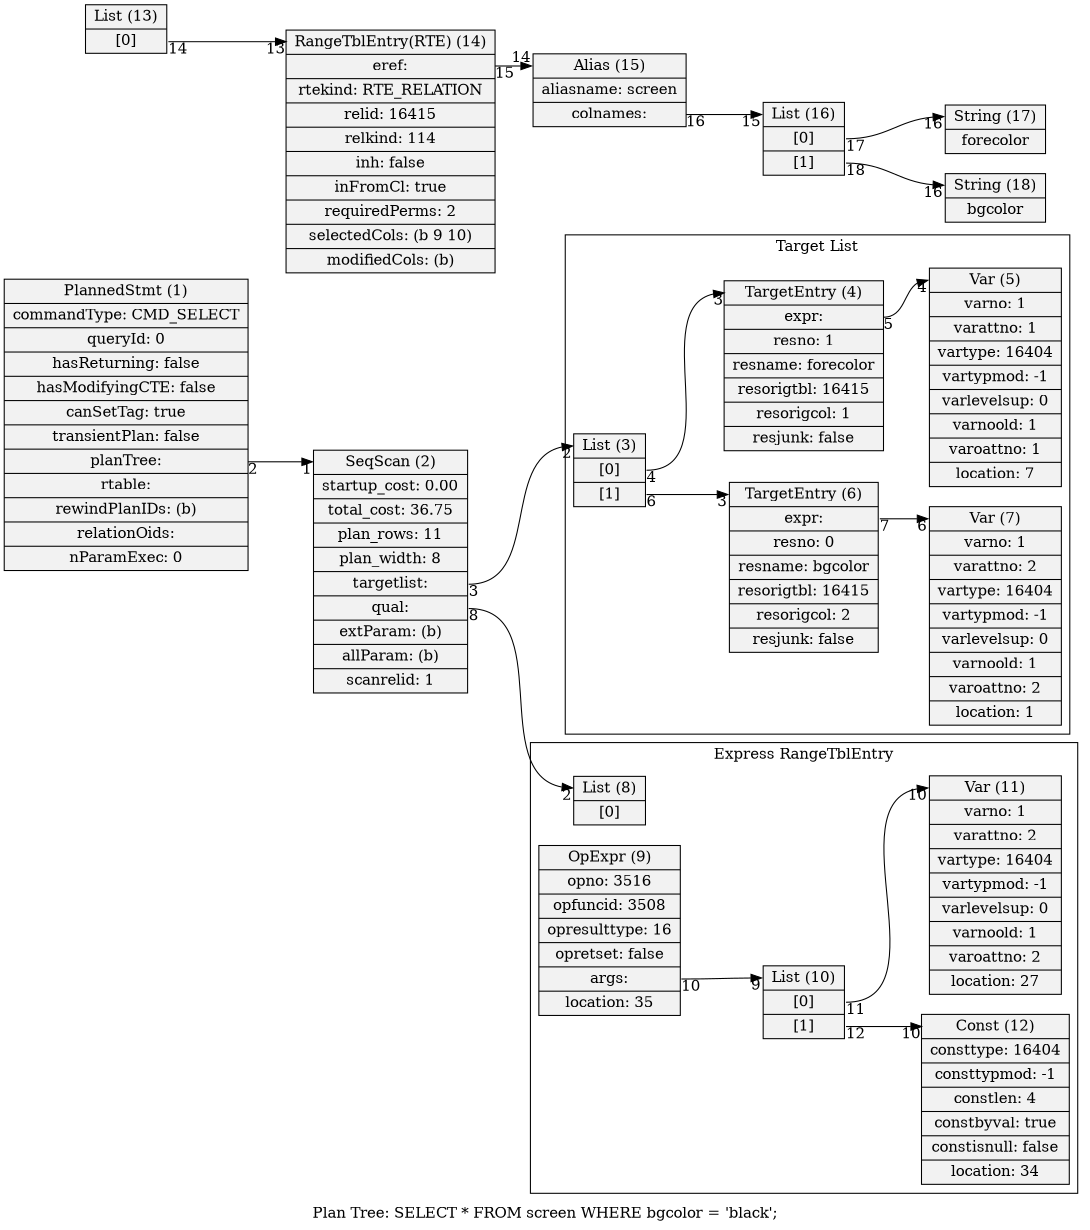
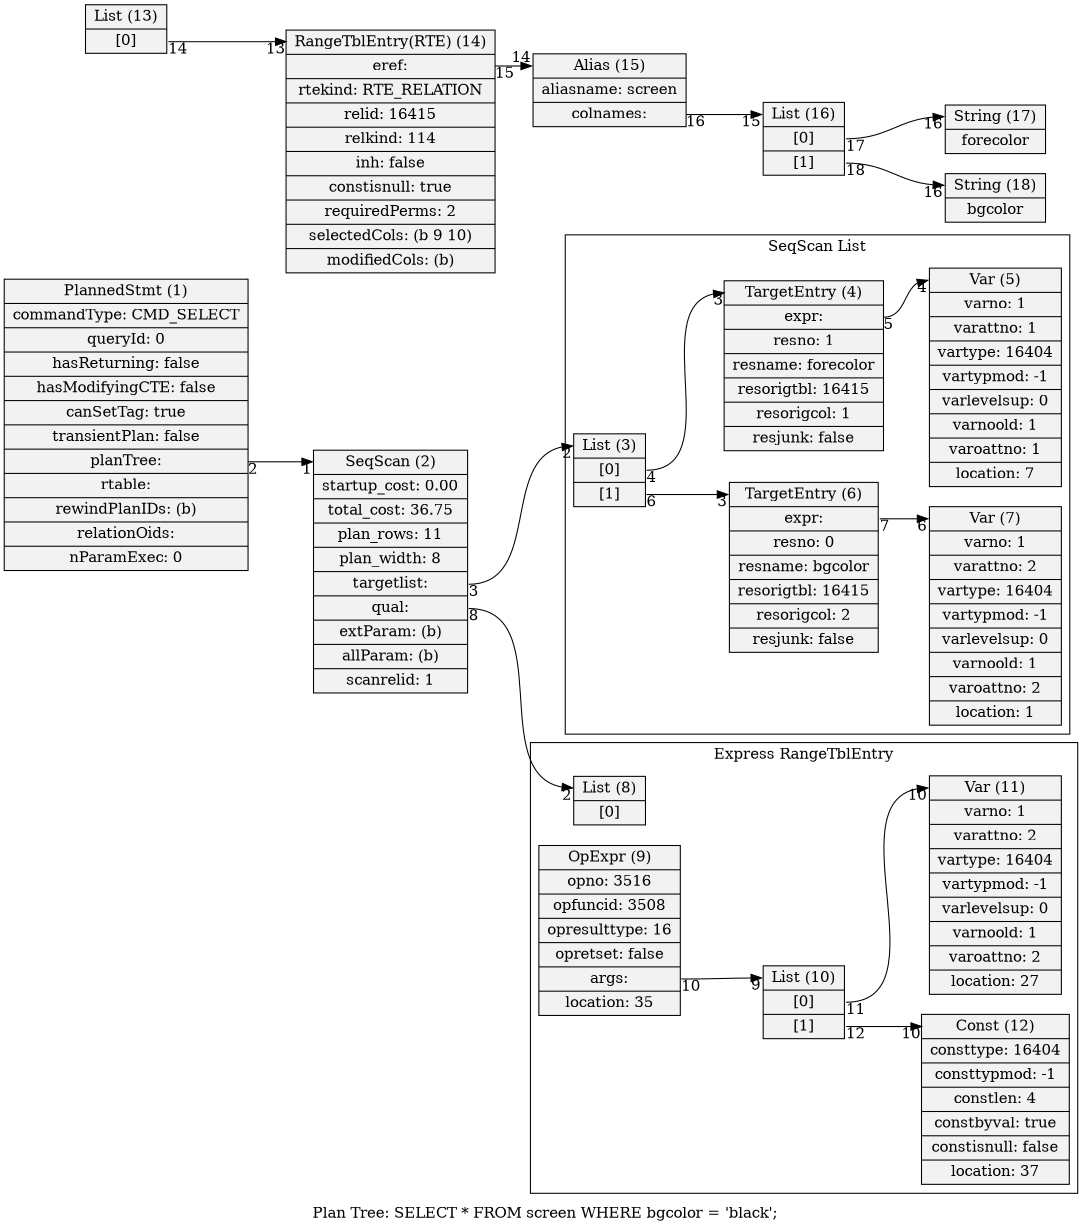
node "RangeTblEntry(RTE) (14)": text "inFromCl: true" -> "constisnull: true"
cluster "Target List": label "Target List" -> "SeqScan List"
node "Const (12)": text "location: 34" -> "location: 37"
